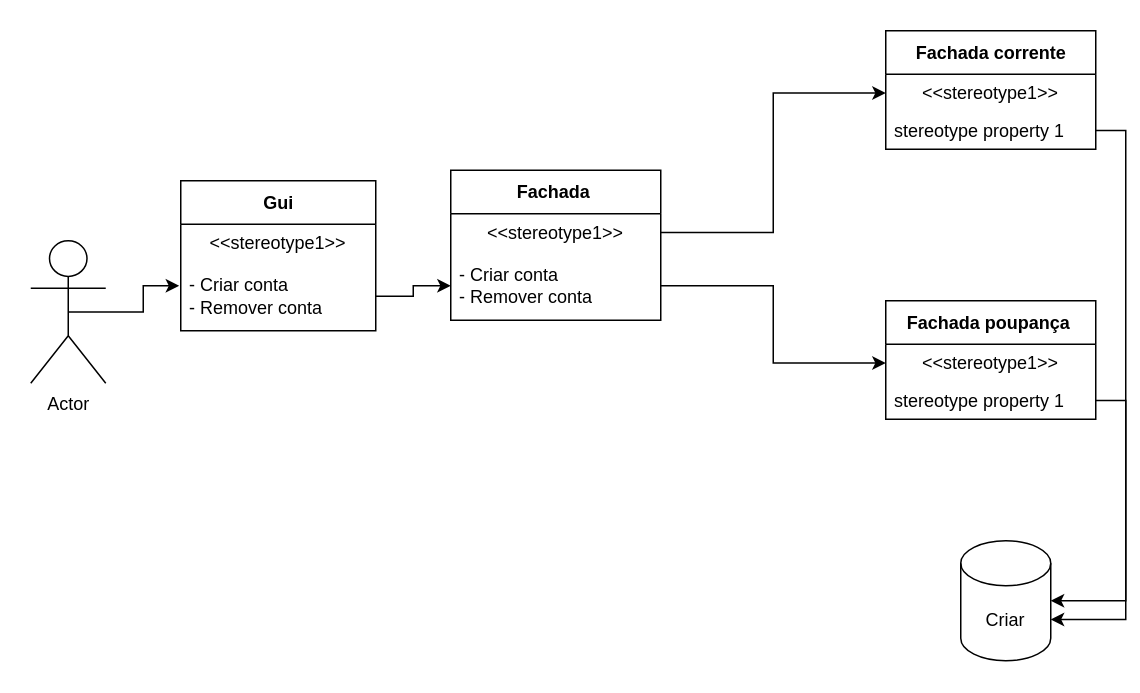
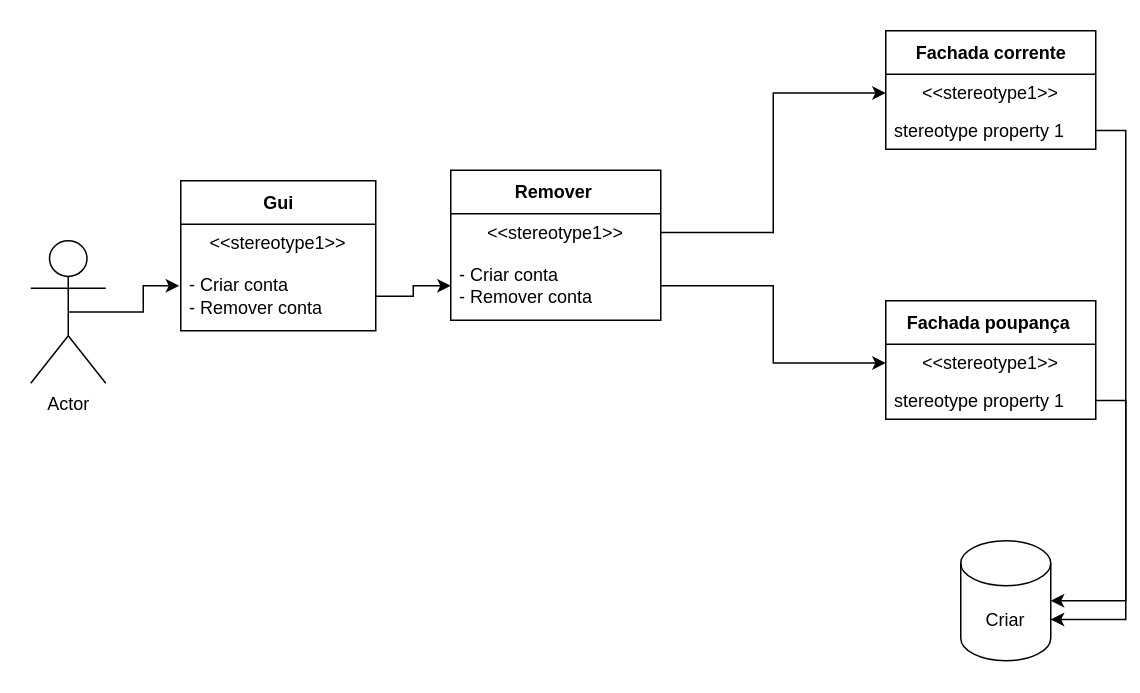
node "Fachada": label "Fachada" -> "Remover"
